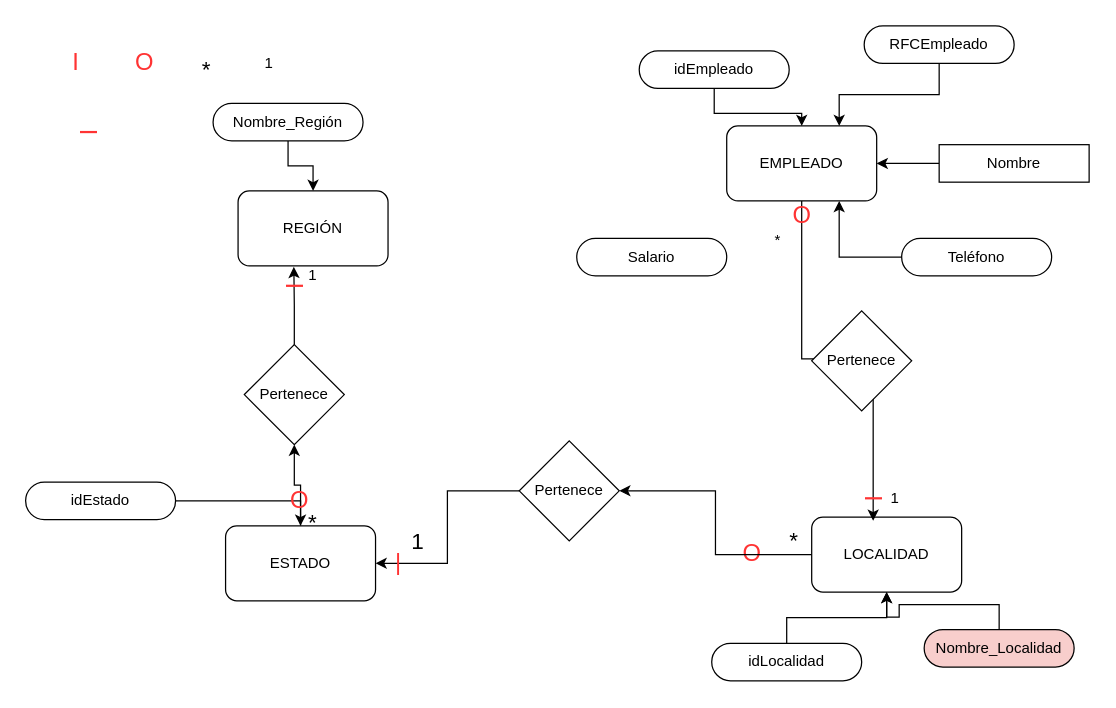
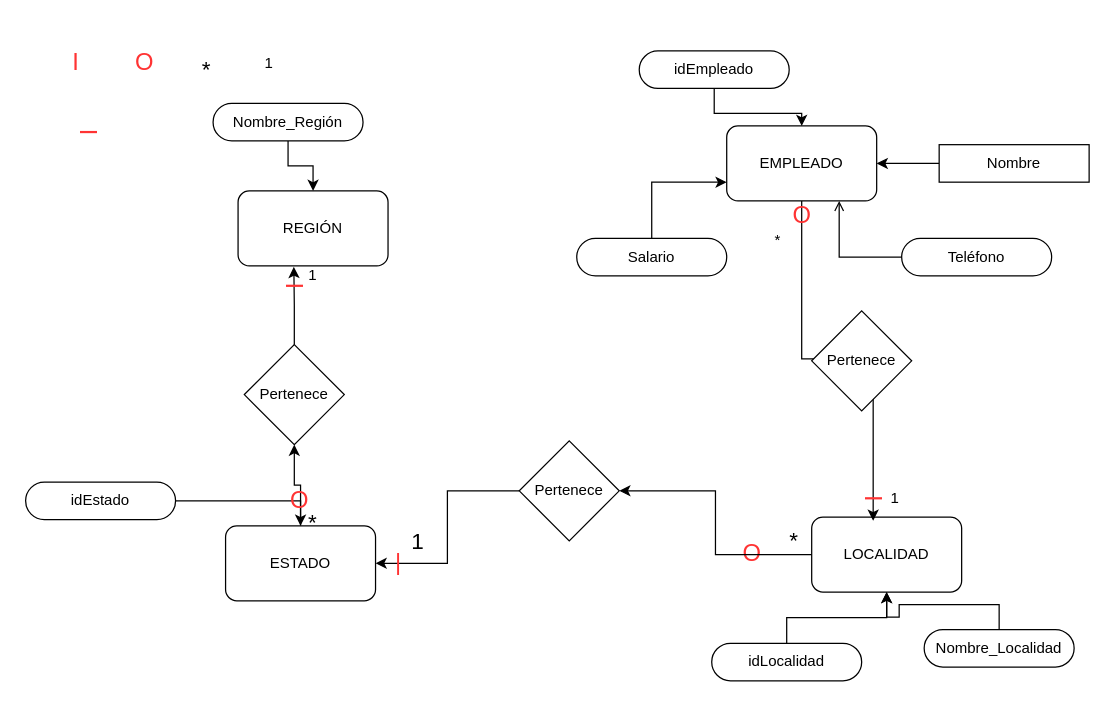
node "RFCEmpleado": removed
edge "RFCEmpleado" -> "EMPLEADO": removed
edge "Salario" -> "EMPLEADO": added
edge "Teléfono" -> "EMPLEADO": arrowhead classic -> open
node "Nombre_Localidad": fillcolor #f8cecc -> #ffffff
